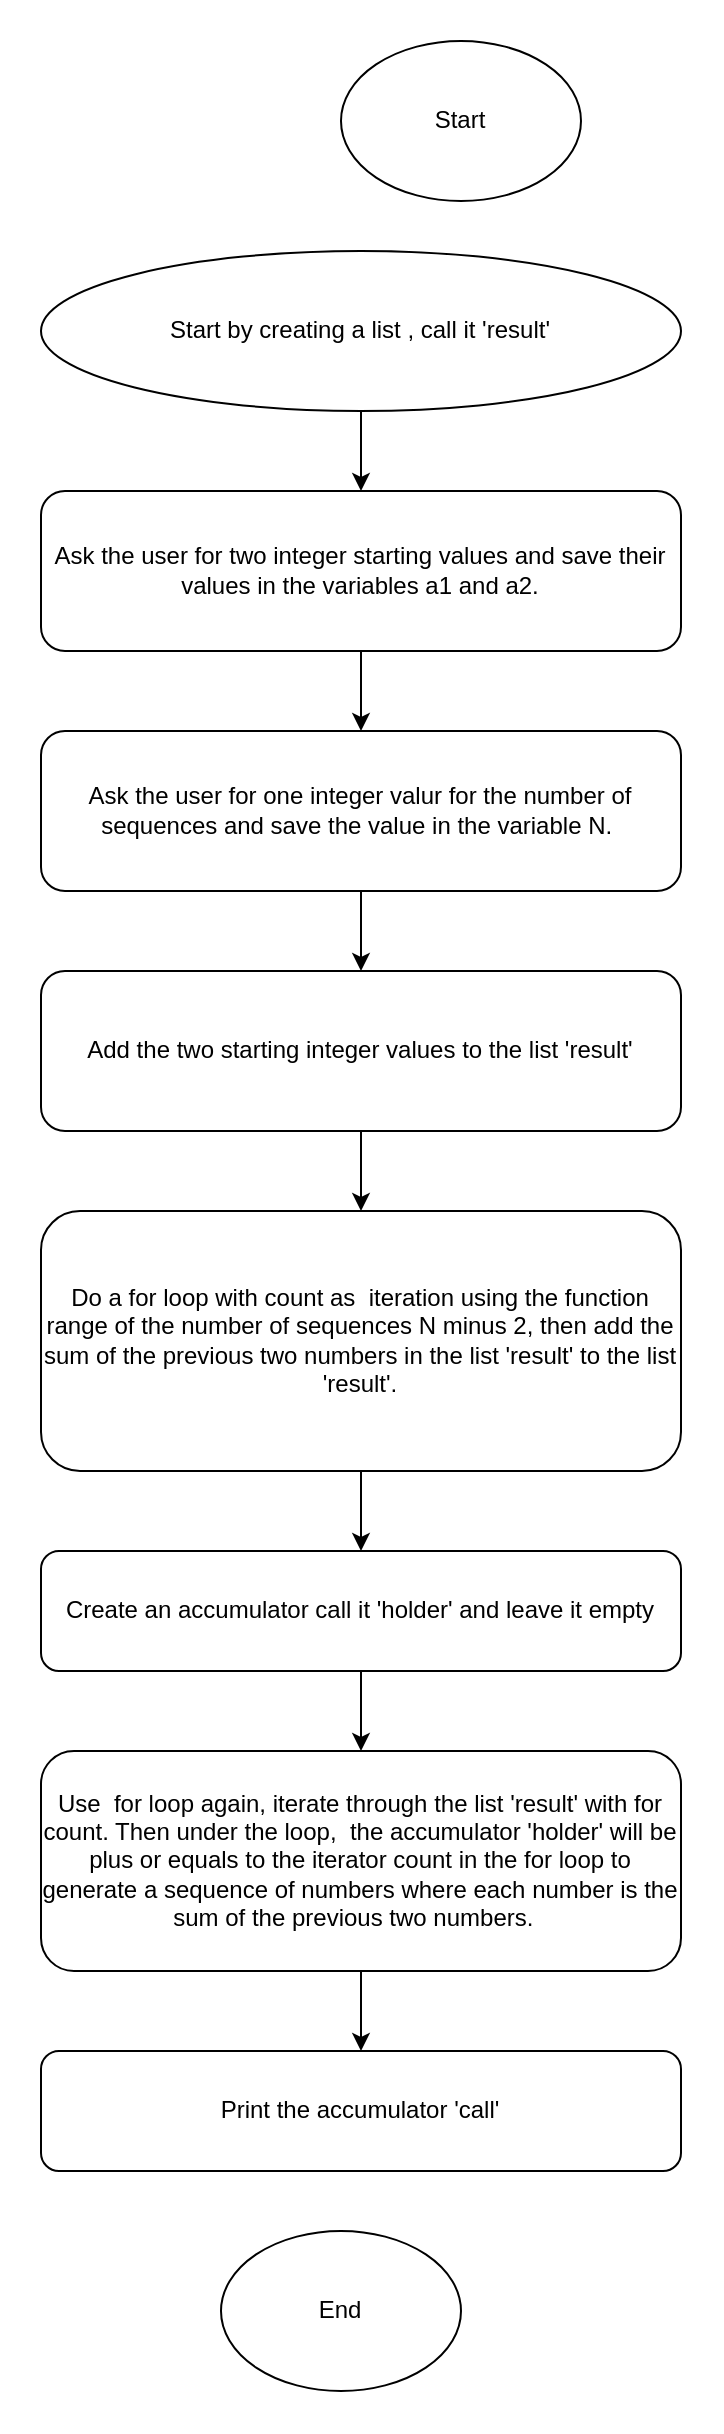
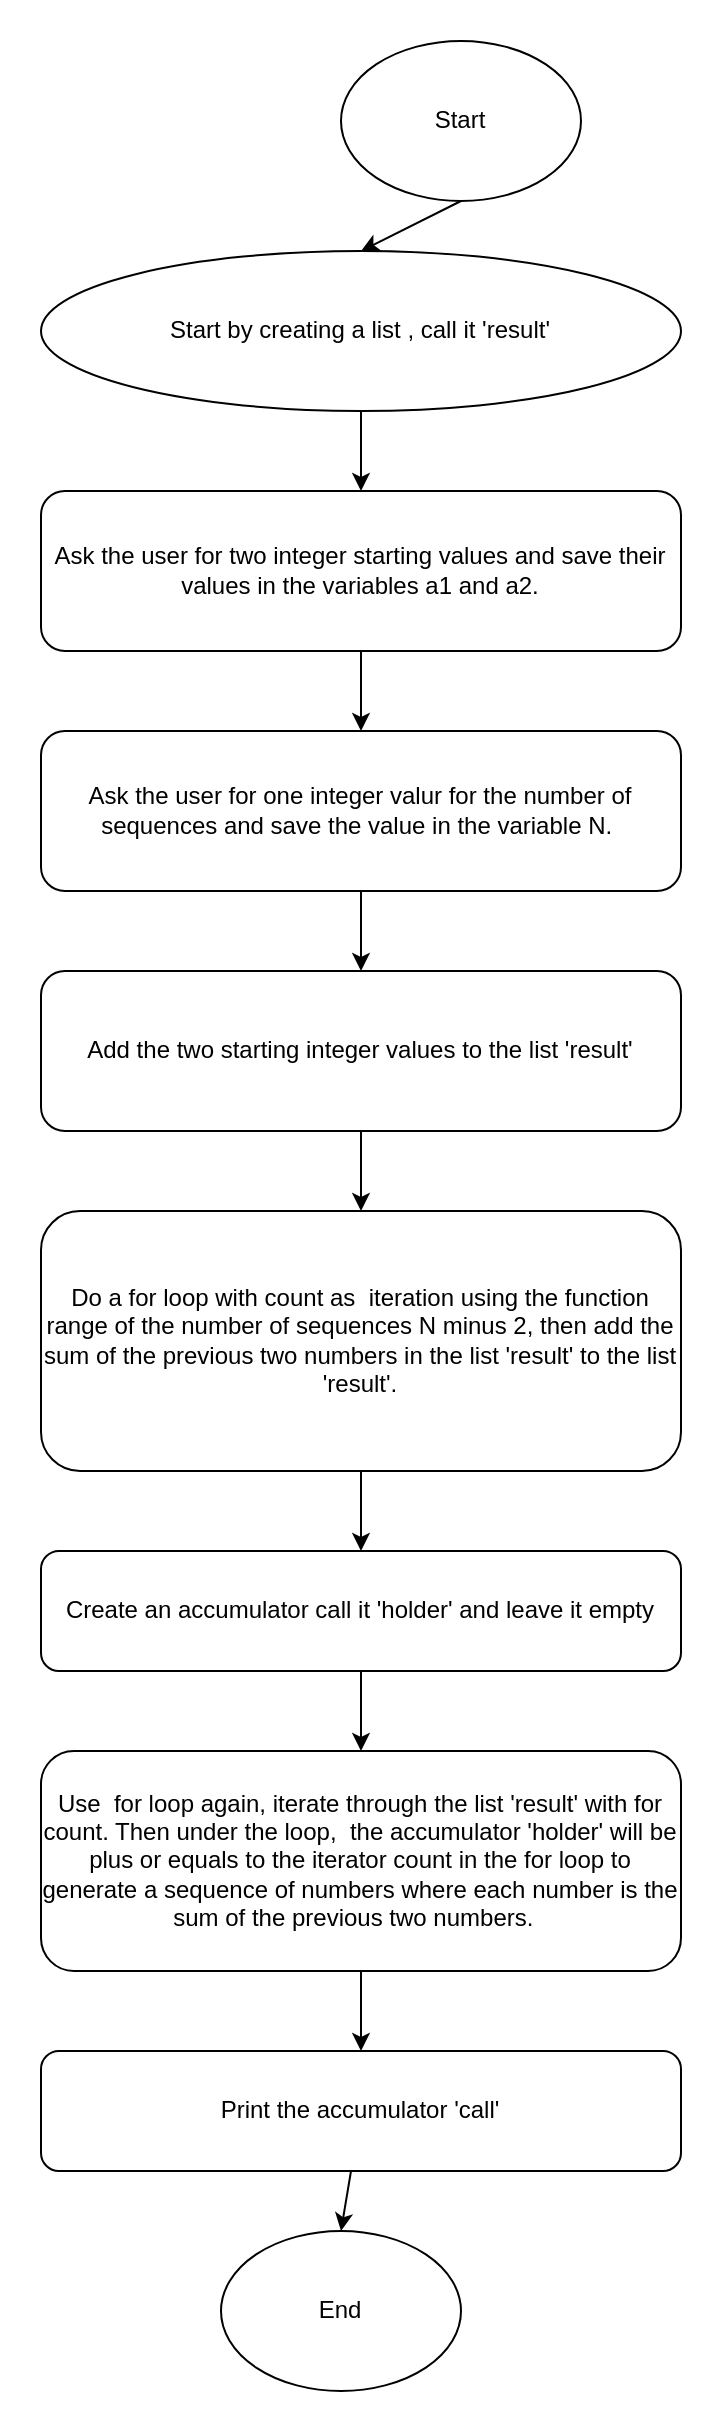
edge "Start" -> "Start by creating a list , call it 'result'": added
edge "Print the accumulator 'call'" -> "End": added
